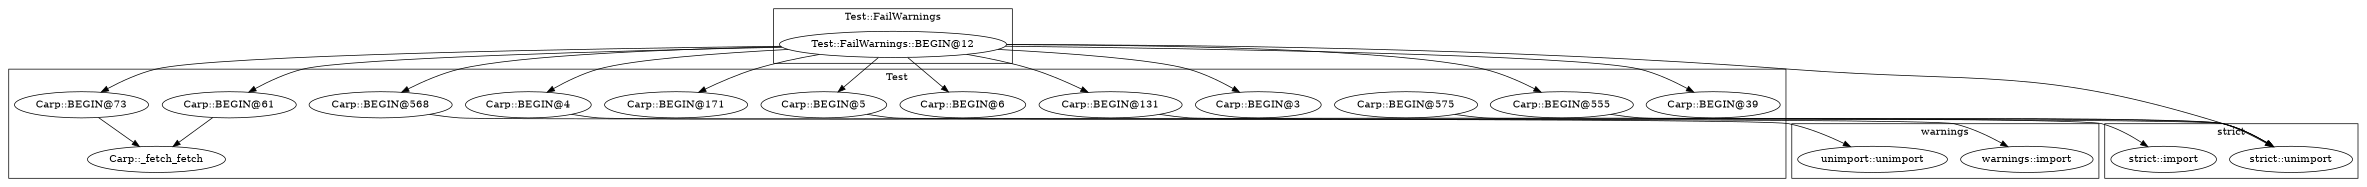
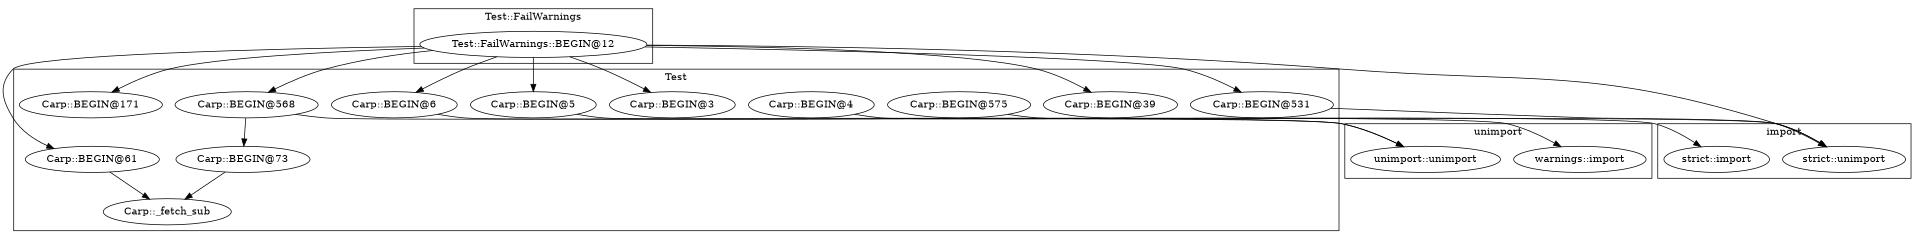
edge "Test::FailWarnings::BEGIN@12" -> "Carp::BEGIN@73": now "Carp::BEGIN@568" -> "Carp::BEGIN@73"
edge "Test::FailWarnings::BEGIN@12" -> "Carp::BEGIN@4": removed
node "Carp::BEGIN@131": label "Carp::BEGIN@131" -> "Carp::BEGIN@531"
node "Carp::BEGIN@555": removed
edge "Carp::BEGIN@6" -> "unimport::unimport": added
cluster "warnings": label "warnings" -> "unimport"
cluster "strict": label "strict" -> "import"
node "Carp::_fetch_fetch": label "Carp::_fetch_fetch" -> "Carp::_fetch_sub"
